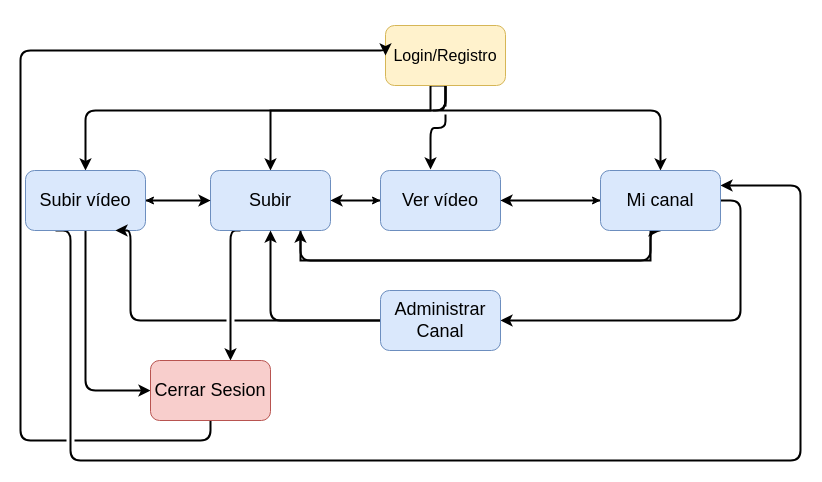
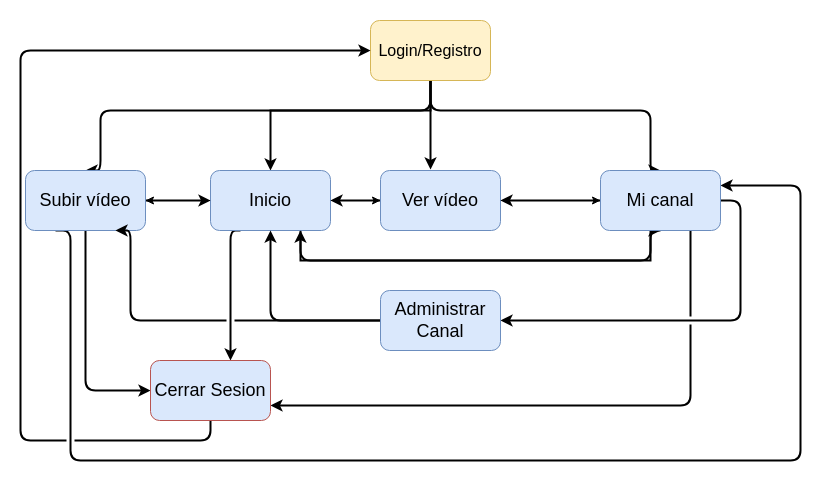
node "Login/Registro": moved (446, 56) -> (431, 51)
node "Subir": label "Subir" -> "Inicio"
node "Cerrar Sesion": fillcolor #f8cecc -> #dae8fc
edge "Mi canal" -> "Cerrar Sesion": added
